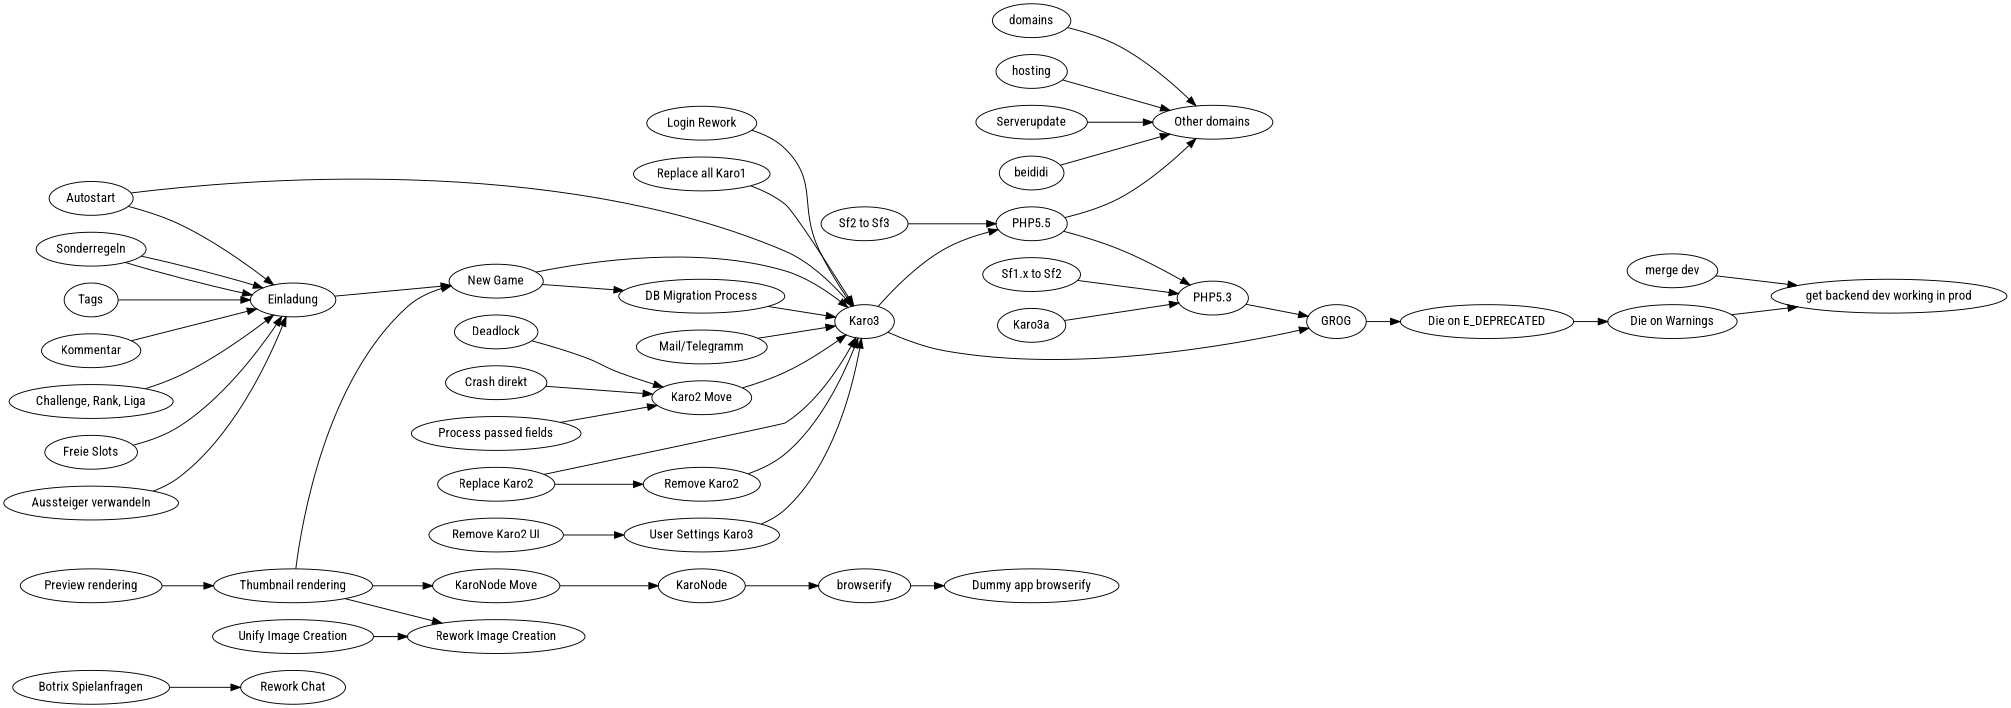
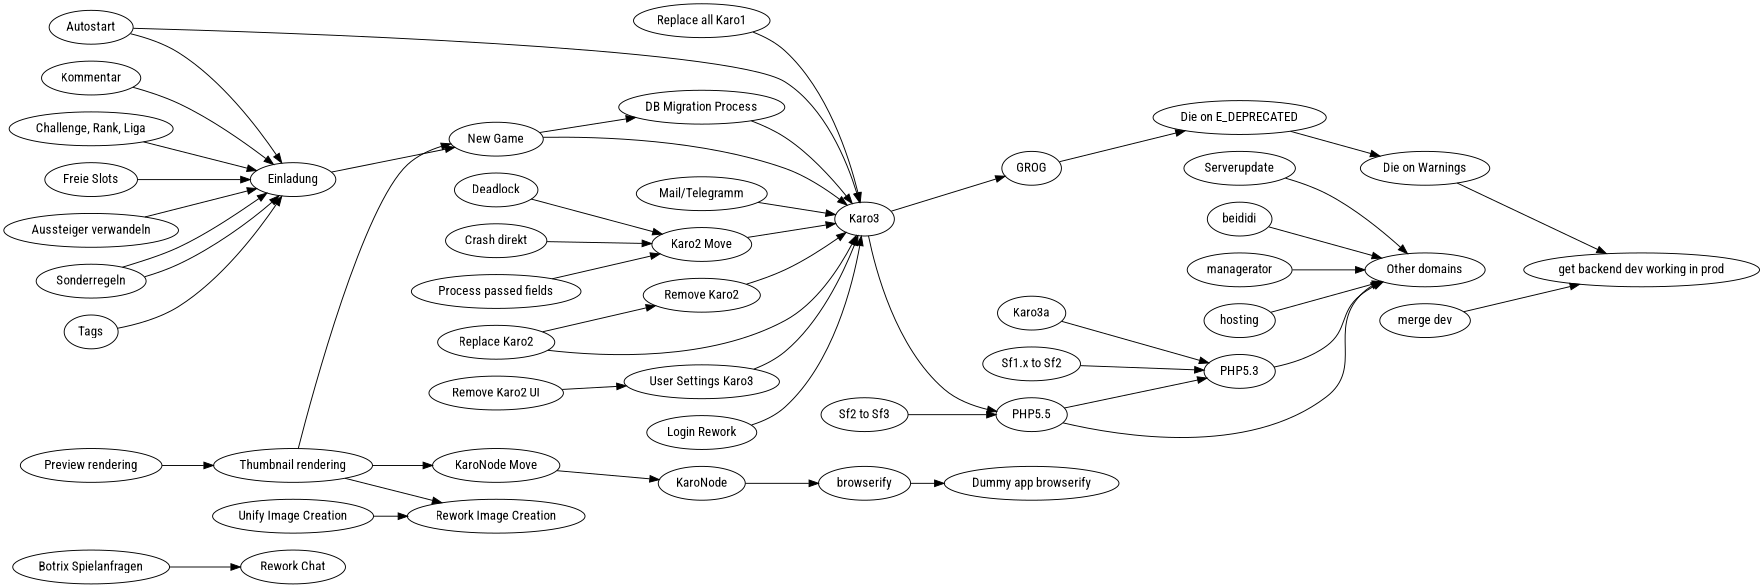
node "domains": label "domains" -> "managerator"
edge "PHP5.3" -> "GROG": now "PHP5.3" -> "Other domains"
